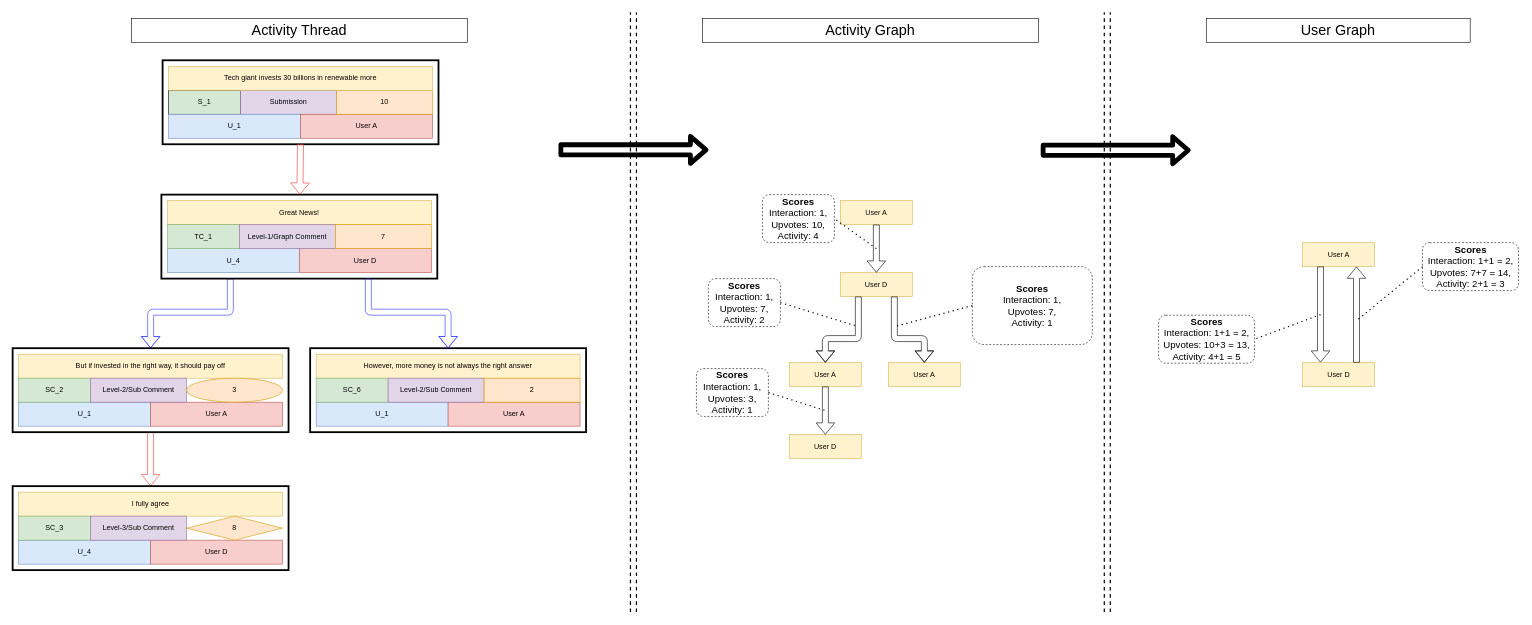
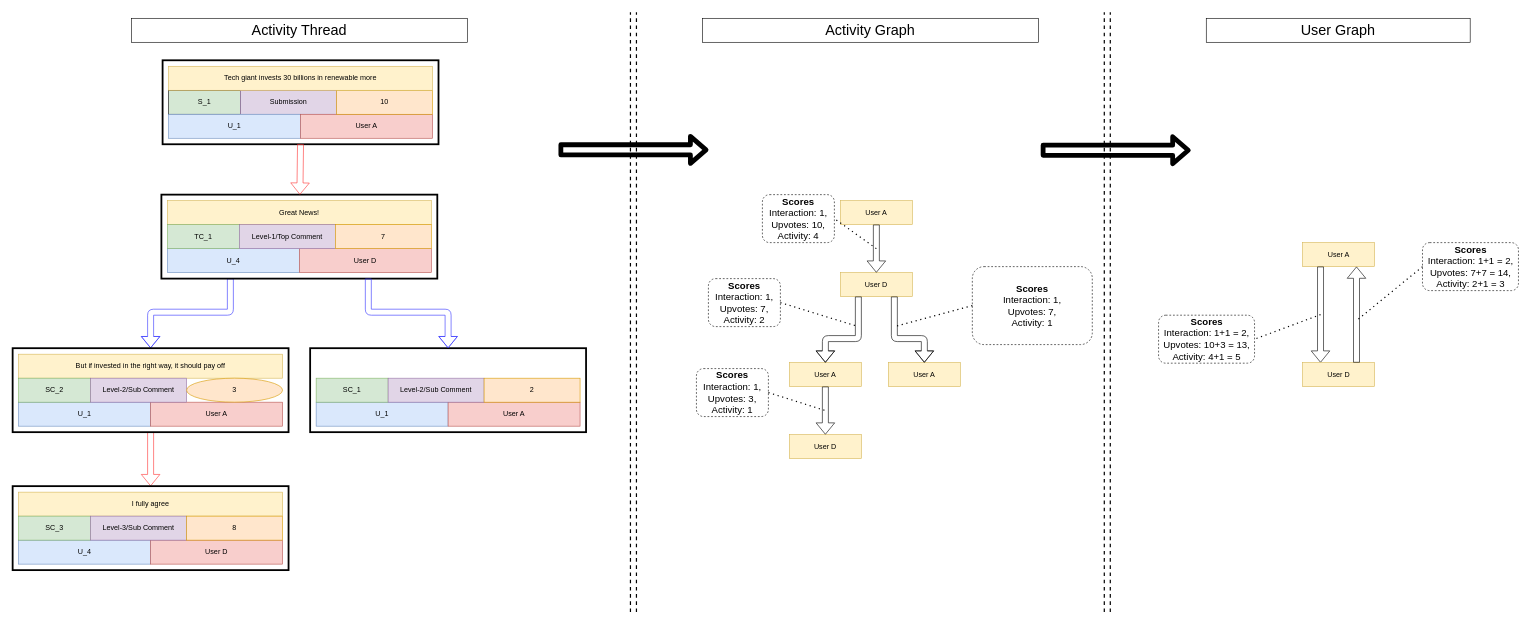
node "Level-1/Graph Comment": label "Level-1/Graph Comment" -> "Level-1/Top Comment"
node "However, more money is not always the right answer": removed
node "SC_6": label "SC_6" -> "SC_1"
node "8": shape diamond -> rectangle
